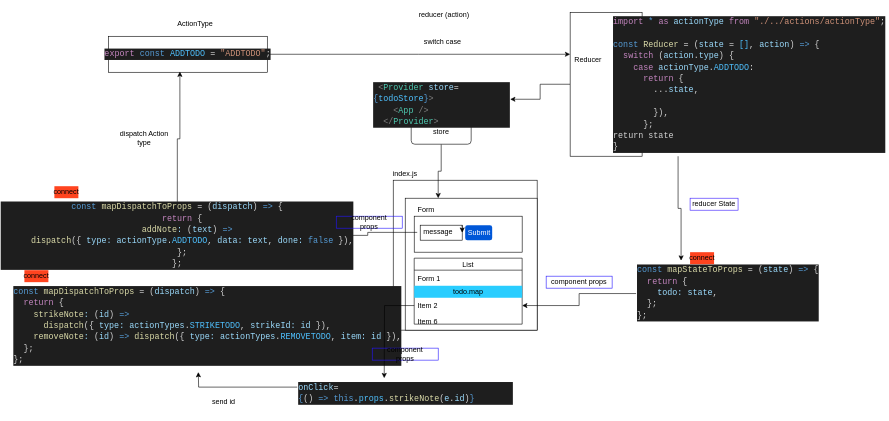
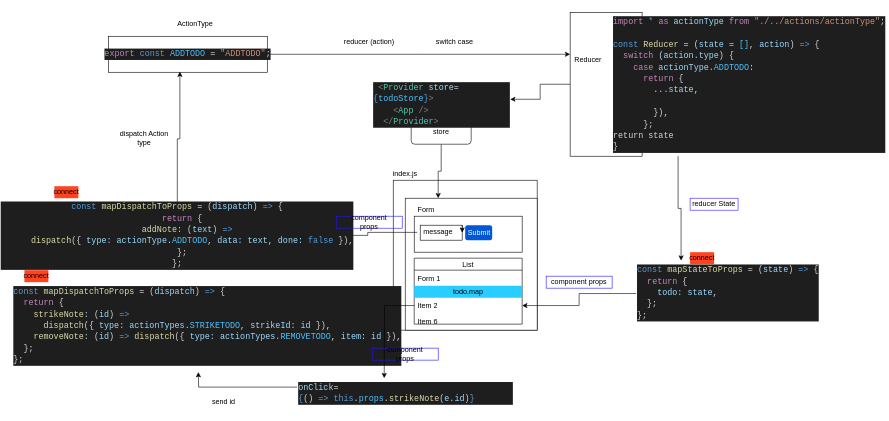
node "reducer (action)": moved (444, 15) -> (369, 42)
node "switch case": moved (443, 42) -> (455, 42)
